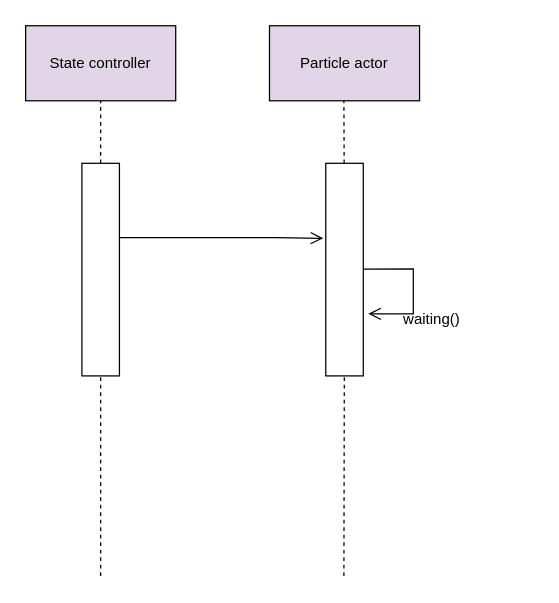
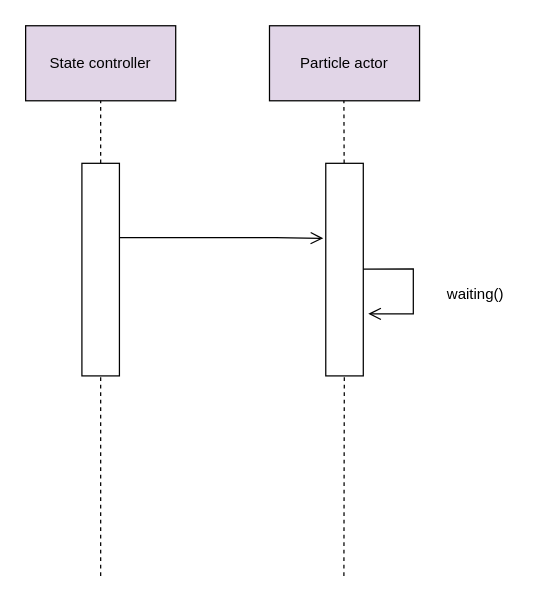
node "waiting()": moved (432, 319) -> (476, 294)
